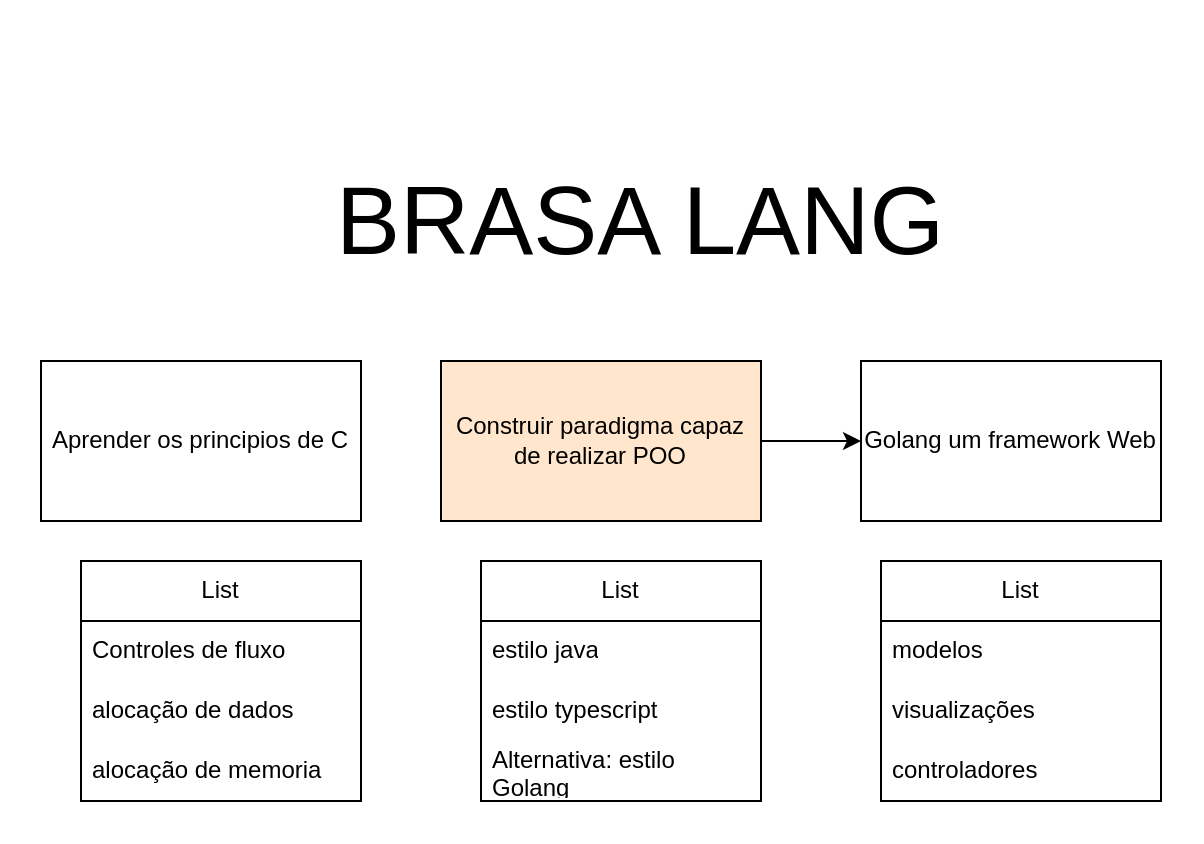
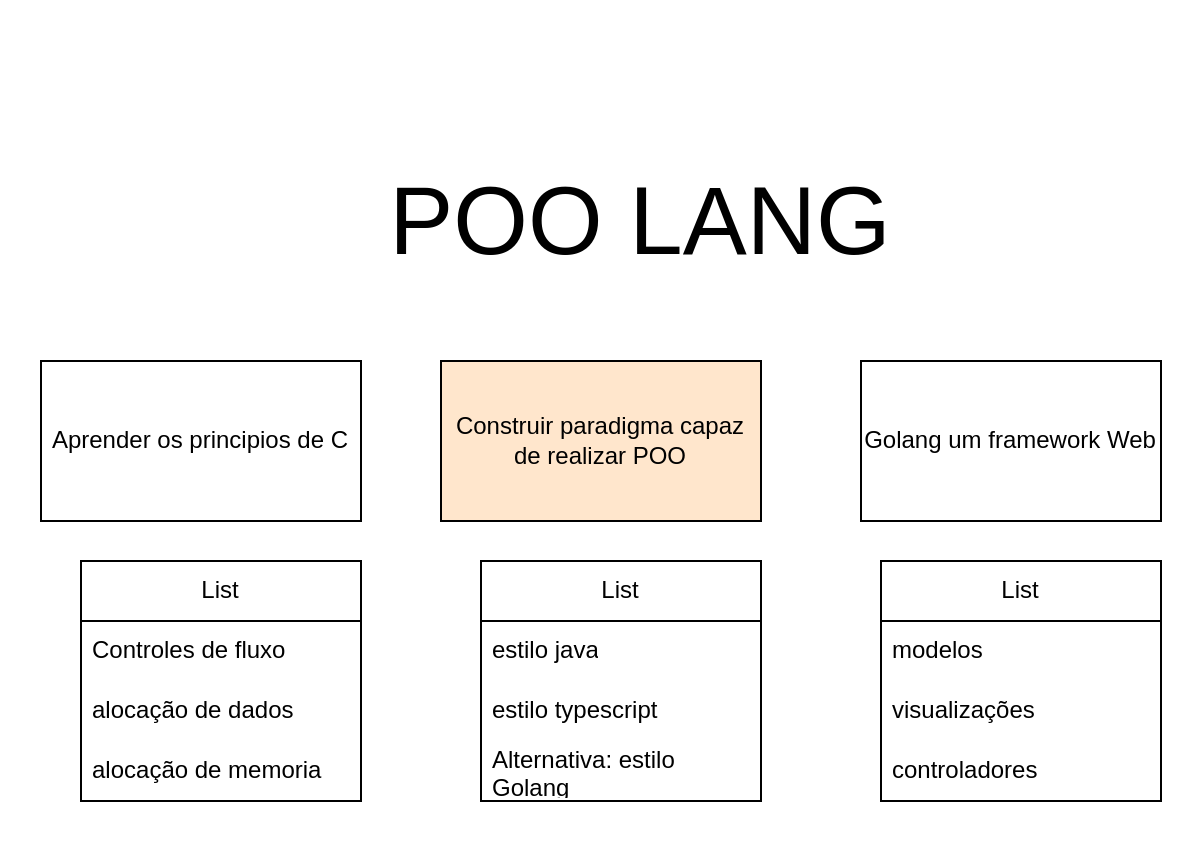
node "BRASA LANG": label "BRASA LANG" -> "POO LANG"
edge "Construir paradigma capaz de realizar POO" -> "Golang um framework Web": removed
